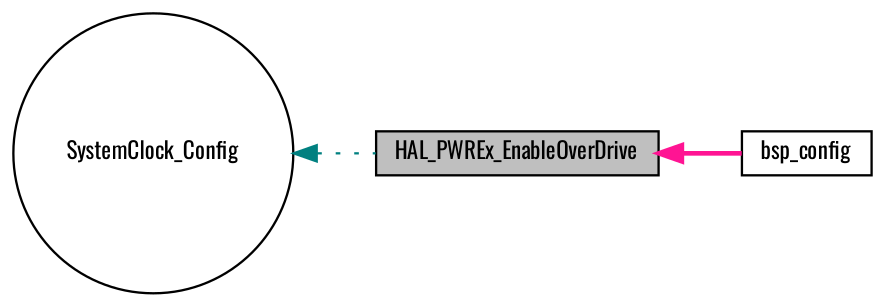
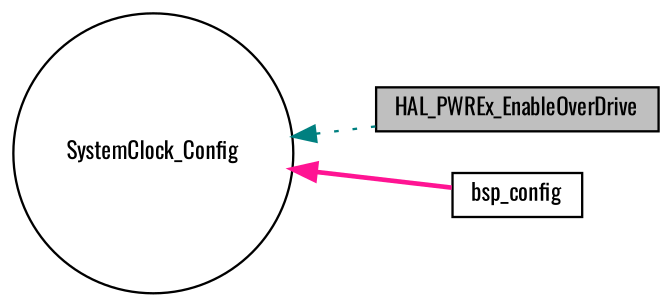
edge "bsp_config" -> "HAL_PWREx_EnableOverDrive": now "bsp_config" -> "SystemClock_Config"
